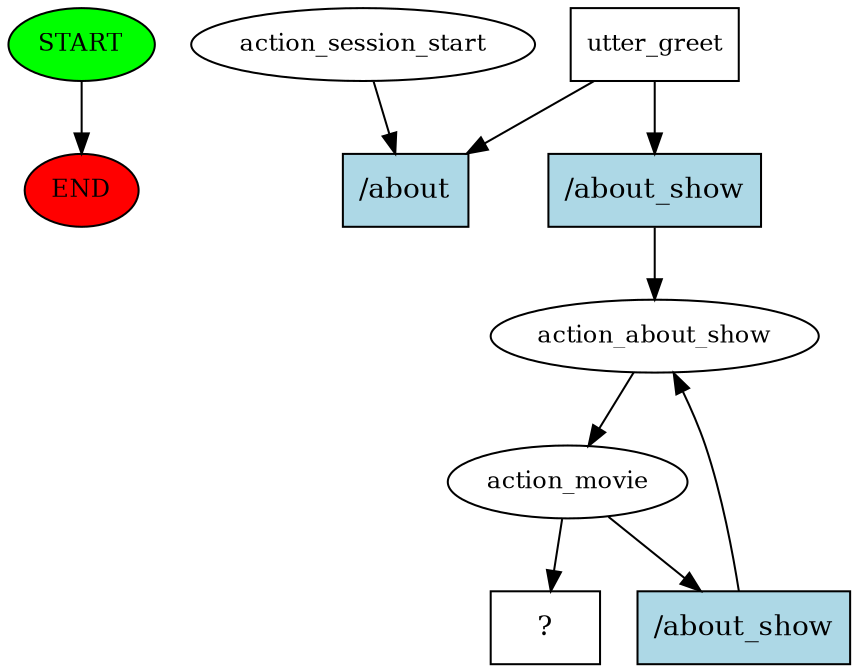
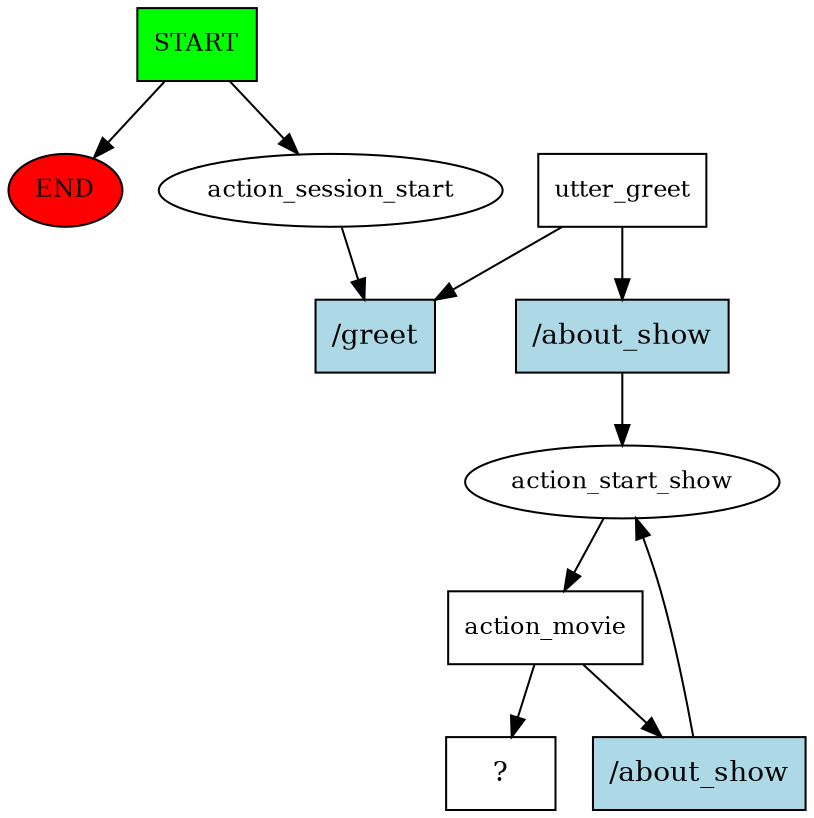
node "START": shape ellipse -> box
edge "START" -> "action_session_start": added
node "/about": label "/about" -> "/greet"
node "action_about_show": label "action_about_show" -> "action_start_show"
node "action_movie": shape ellipse -> box
